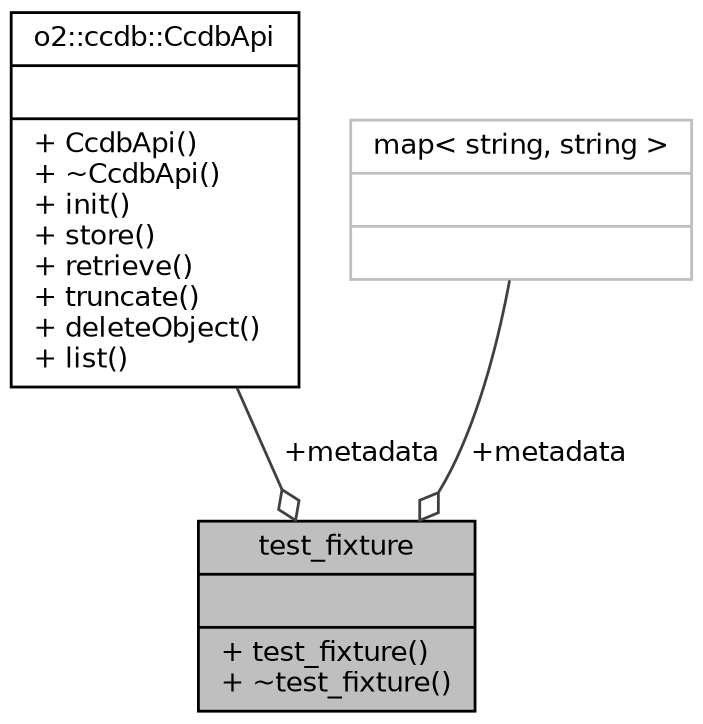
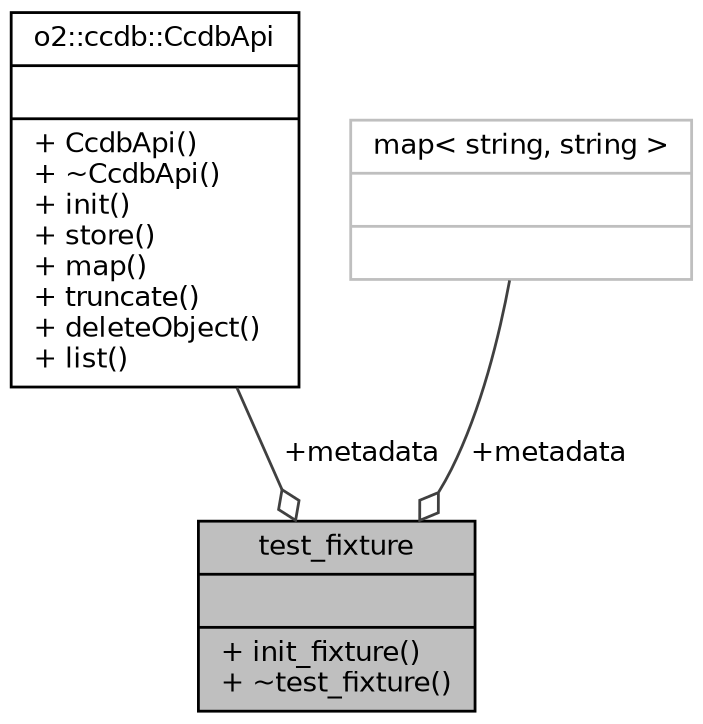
node "o2::ccdb::CcdbApi": text "+ retrieve()" -> "+ map()"
node "test_fixture": text "+ test_fixture()" -> "+ init_fixture()"
